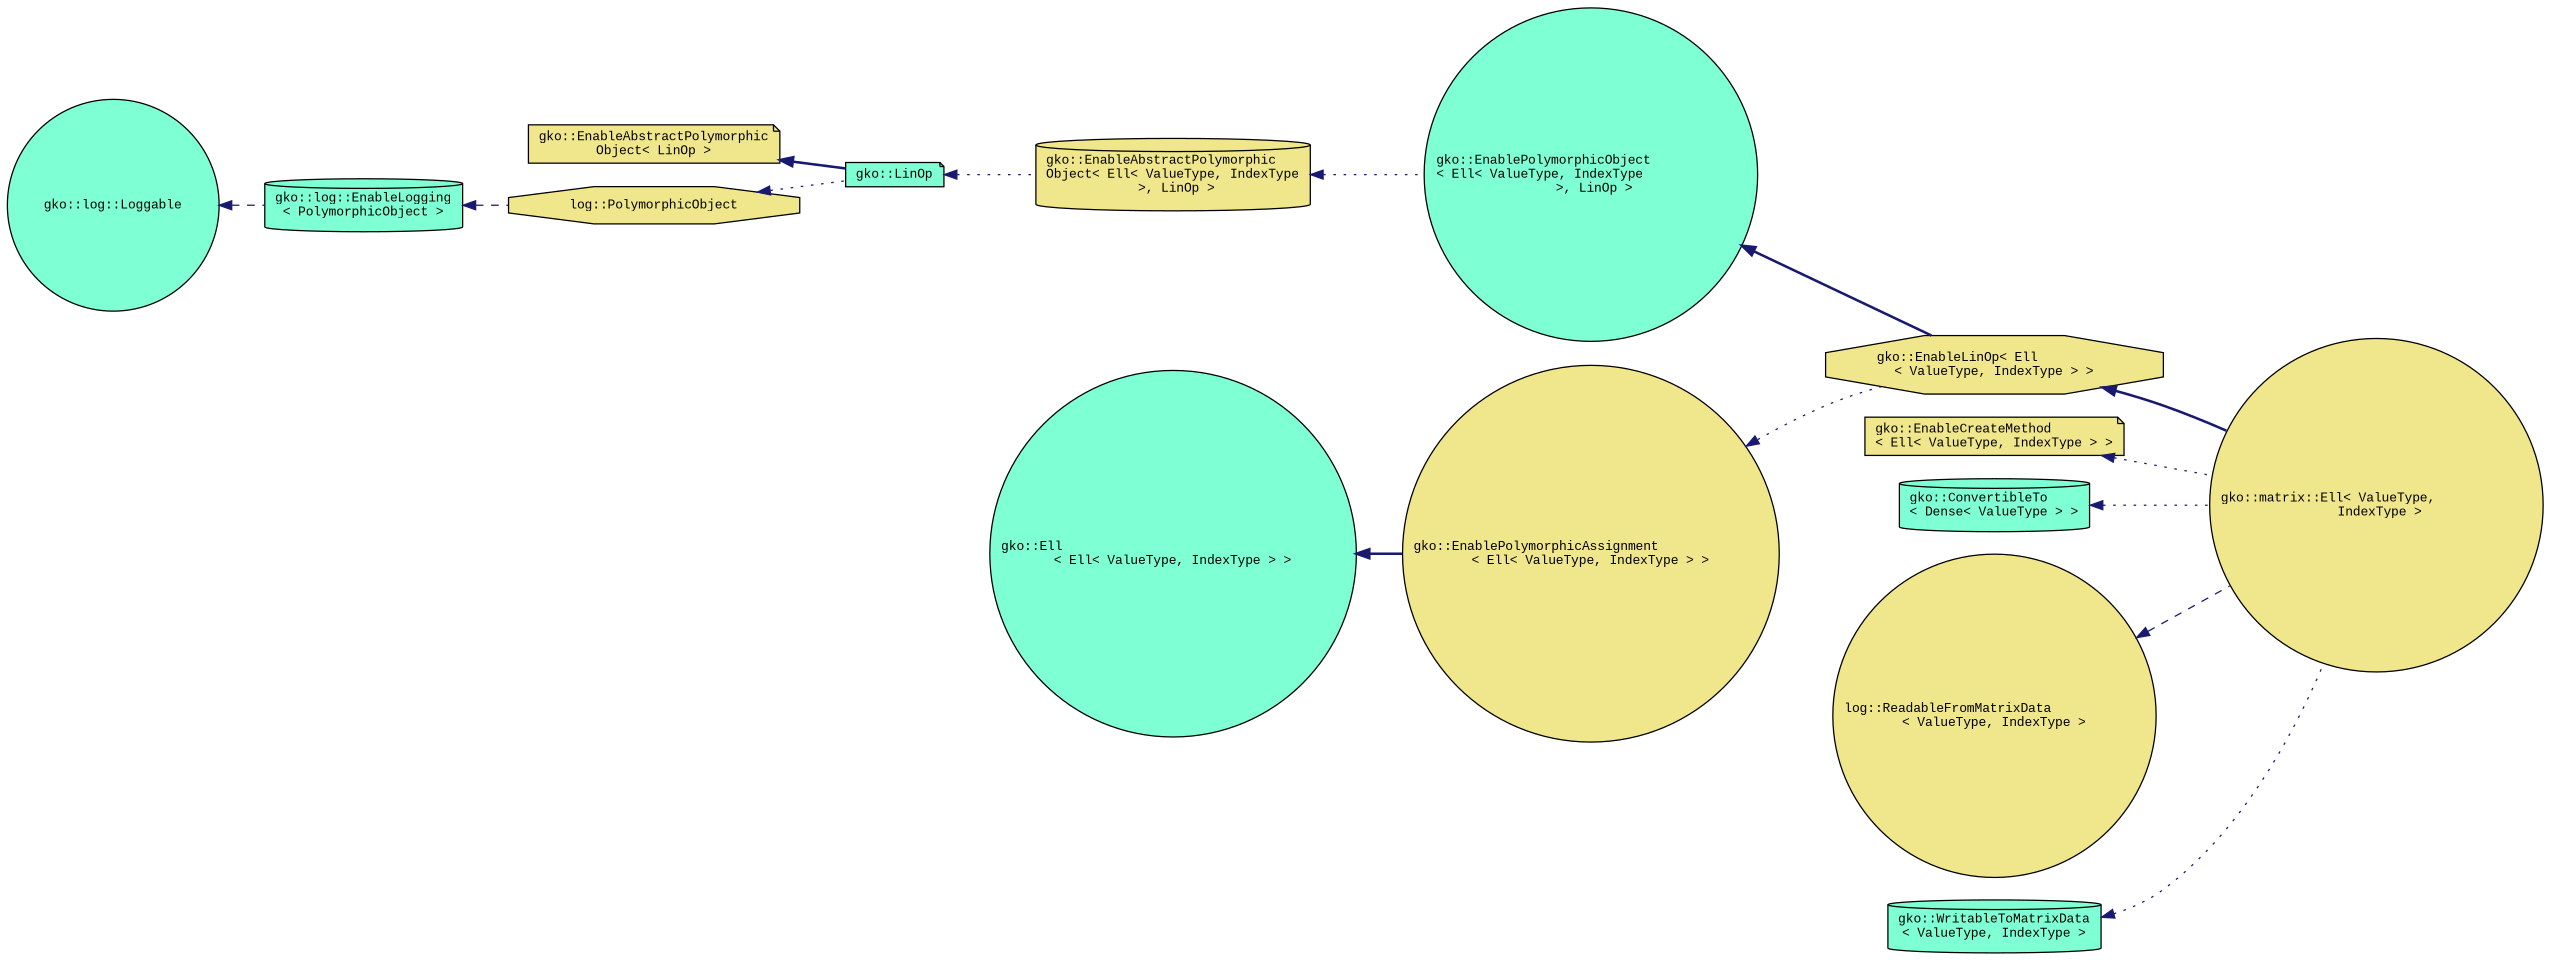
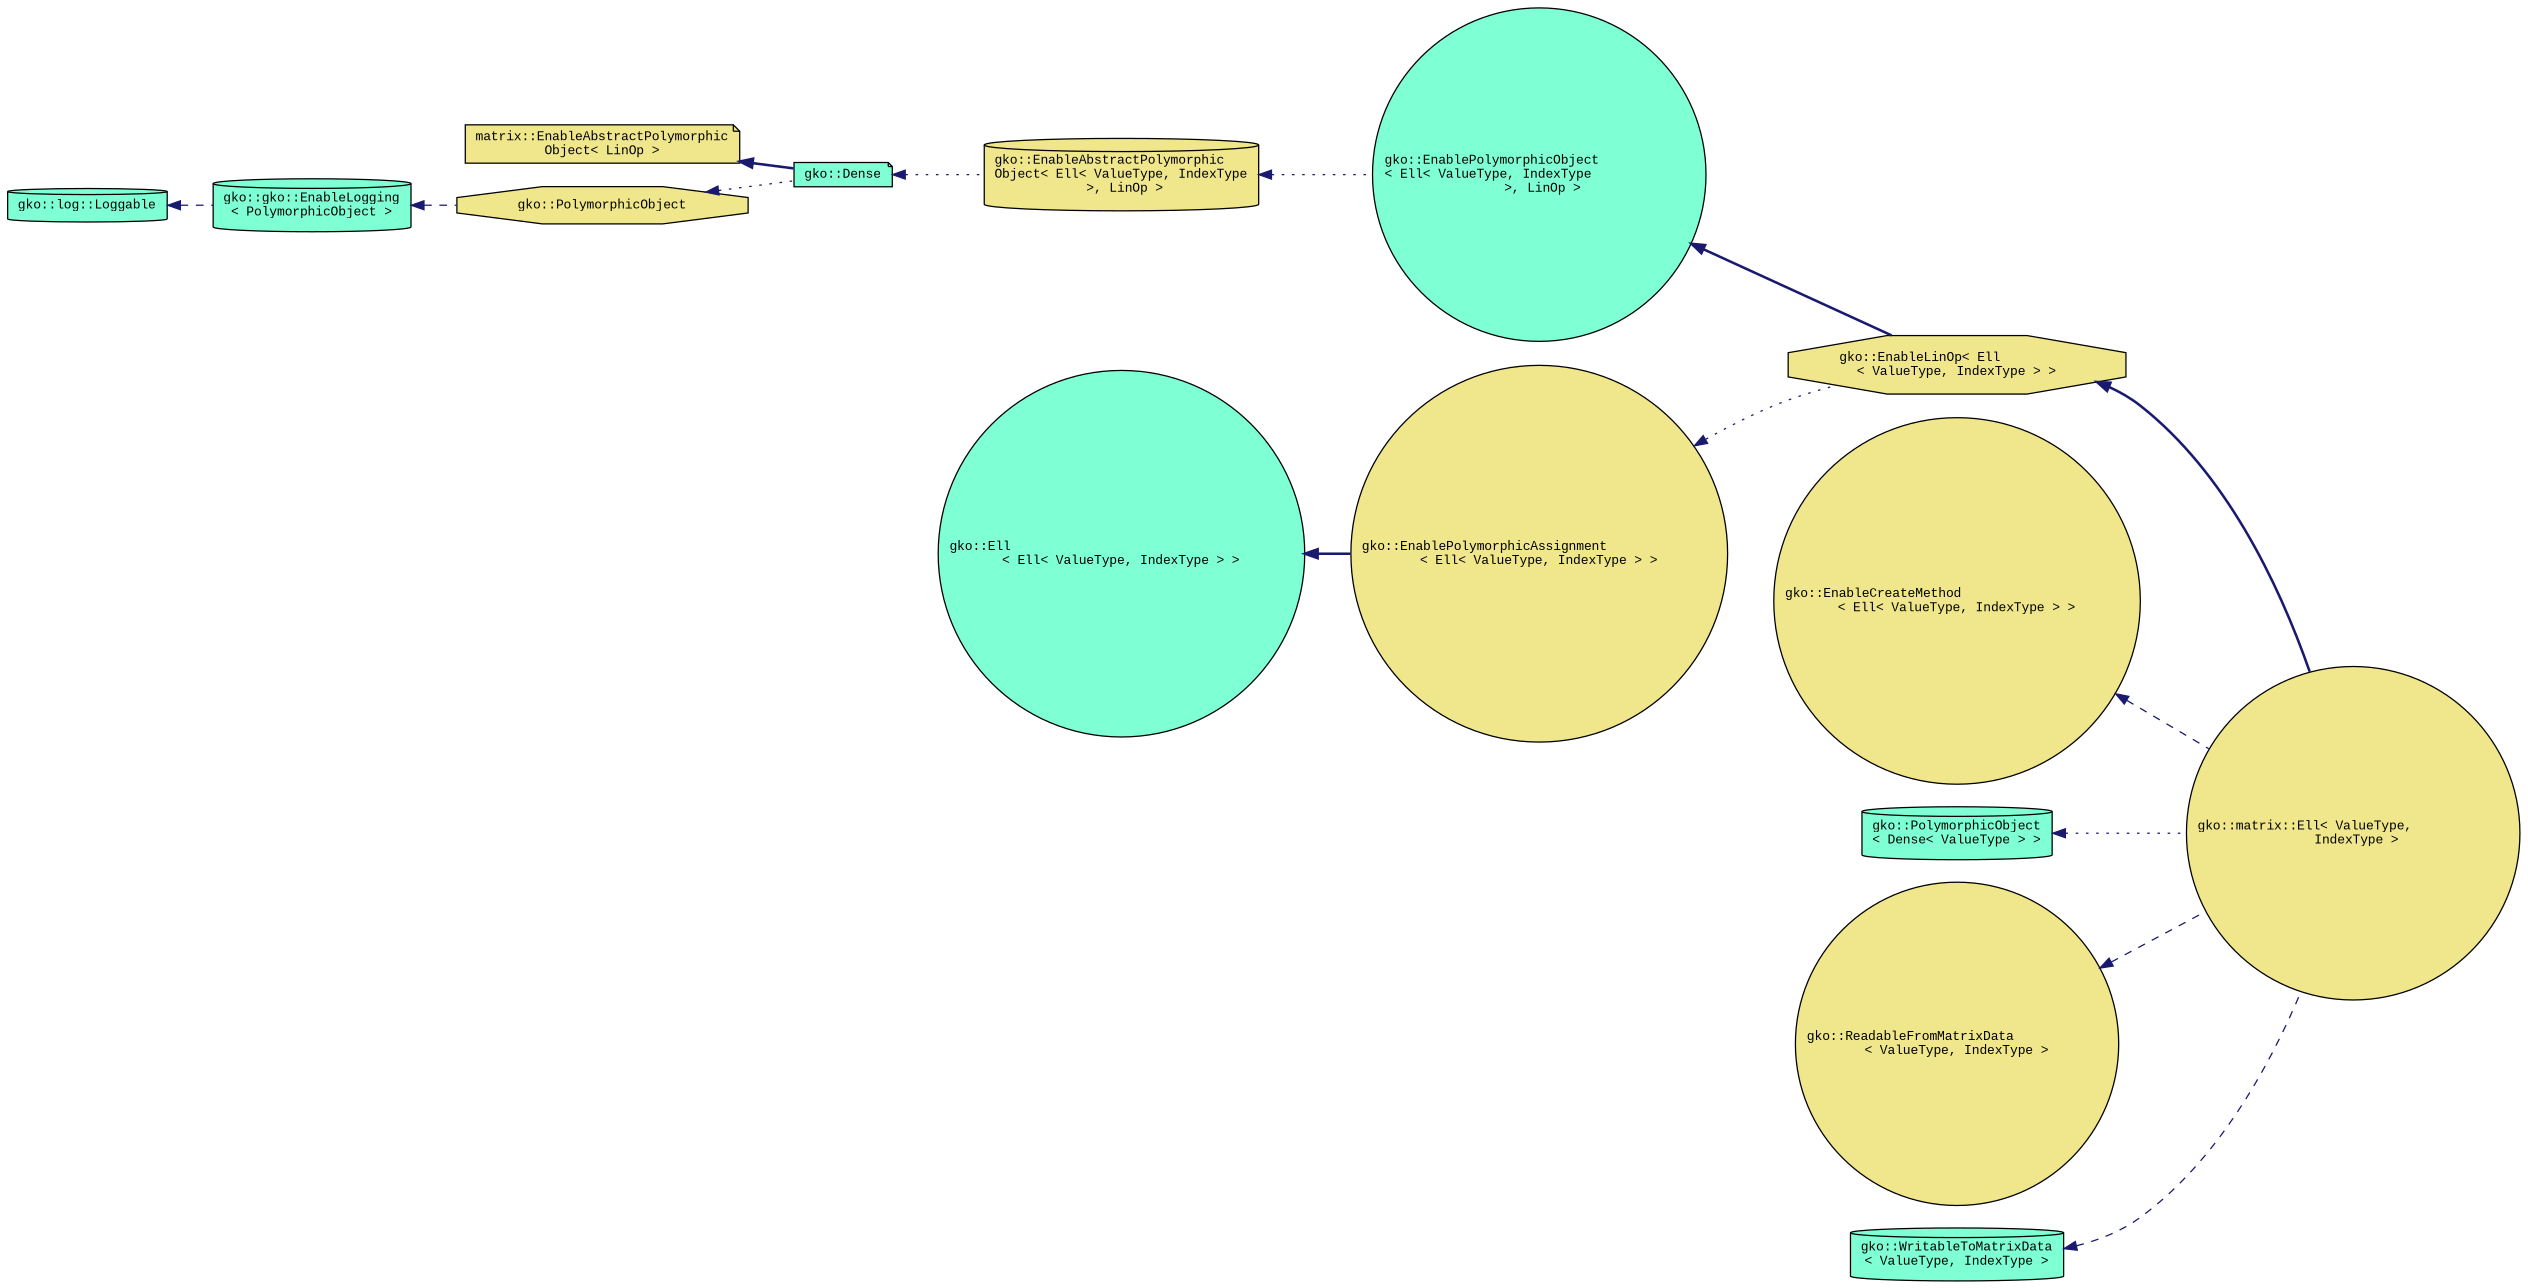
node "gko::EnableAbstractPolymorphic Object< LinOp >": label "gko::EnableAbstractPolymorphic Object< LinOp >" -> "matrix::EnableAbstractPolymorphic Object< LinOp >"
node "gko::LinOp": label "gko::LinOp" -> "gko::Dense"
node "gko::log::Loggable": shape circle -> cylinder
node "gko::log::EnableLogging < PolymorphicObject >": label "gko::log::EnableLogging < PolymorphicObject >" -> "gko::gko::EnableLogging < PolymorphicObject >"
node "log::PolymorphicObject": label "log::PolymorphicObject" -> "gko::PolymorphicObject"
node "gko::EnableCreateMethod < Ell< ValueType, IndexType > >": shape note -> circle
edge "gko::matrix::Ell< ValueType, IndexType >" -> "gko::EnableCreateMethod < Ell< ValueType, IndexType > >": style dotted -> dashed
node "gko::ConvertibleTo < Dense< ValueType > >": label "gko::ConvertibleTo < Dense< ValueType > >" -> "gko::PolymorphicObject < Dense< ValueType > >"
node "log::ReadableFromMatrixData < ValueType, IndexType >": label "log::ReadableFromMatrixData < ValueType, IndexType >" -> "gko::ReadableFromMatrixData < ValueType, IndexType >"
edge "gko::matrix::Ell< ValueType, IndexType >" -> "gko::WritableToMatrixData < ValueType, IndexType >": style dotted -> dashed
